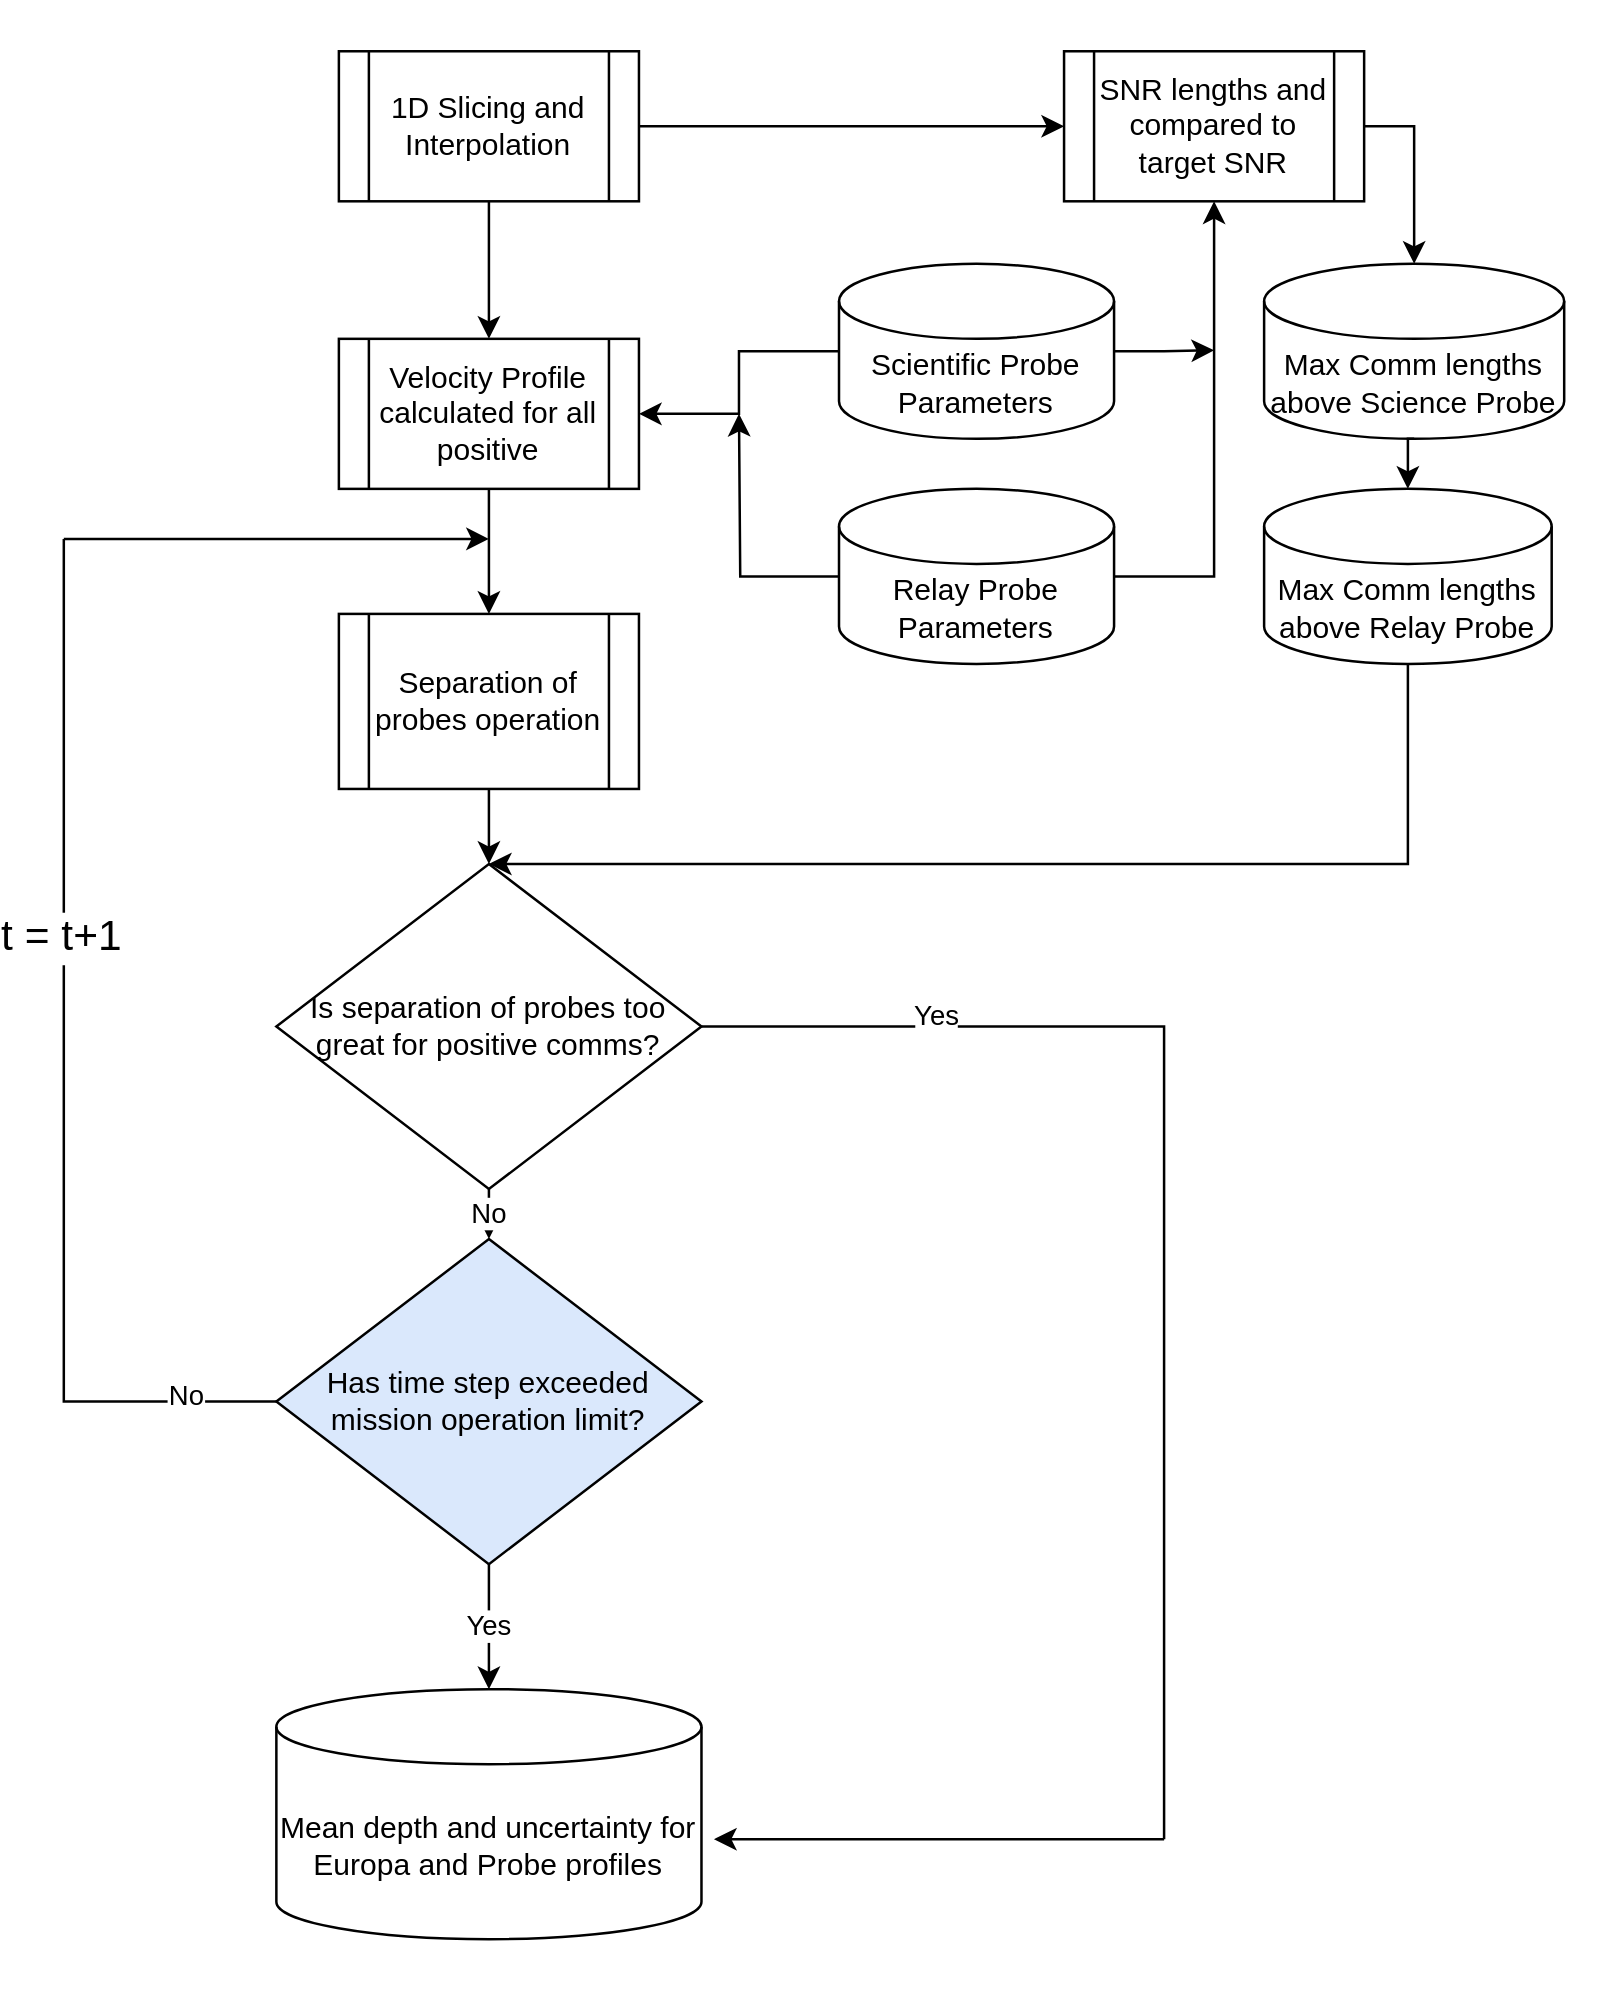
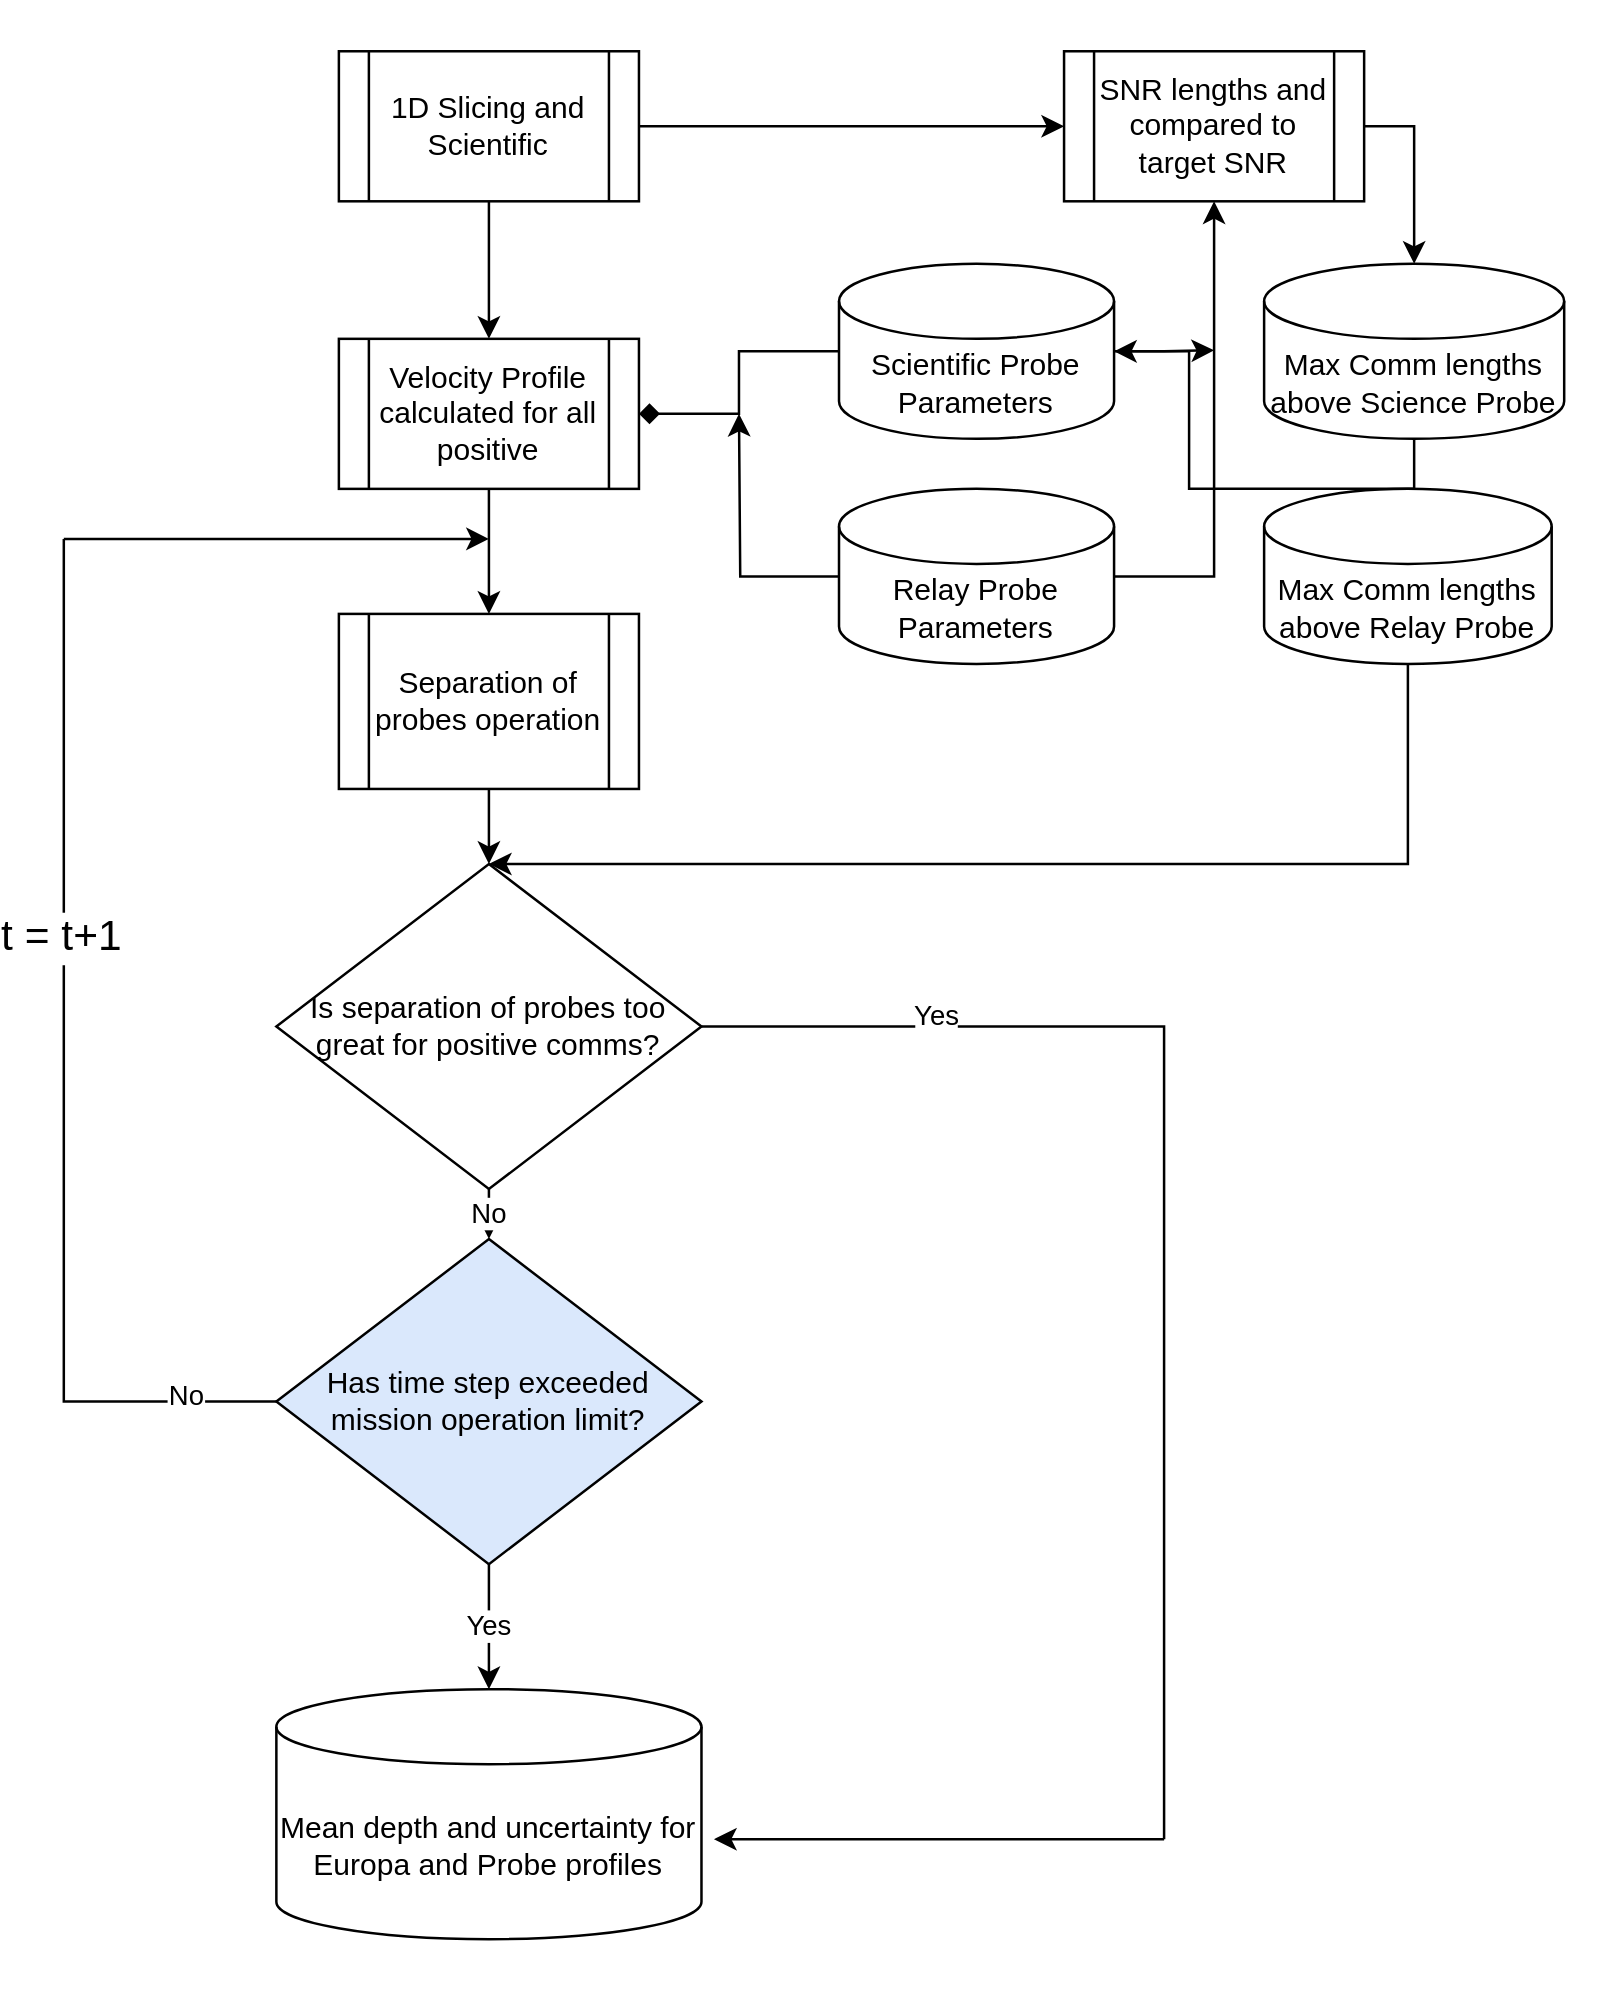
node "1D Slicing and Interpolation": label "1D Slicing and Interpolation" -> "1D Slicing and Scientific"
edge "Scientific Probe Parameters" -> "Velocity Profile calculated for all positive": arrowhead classic -> diamond
edge "Max Comm lengths above Science Probe" -> "Max Comm lengths above Relay Probe": now "Max Comm lengths above Science Probe" -> "Scientific Probe Parameters"
